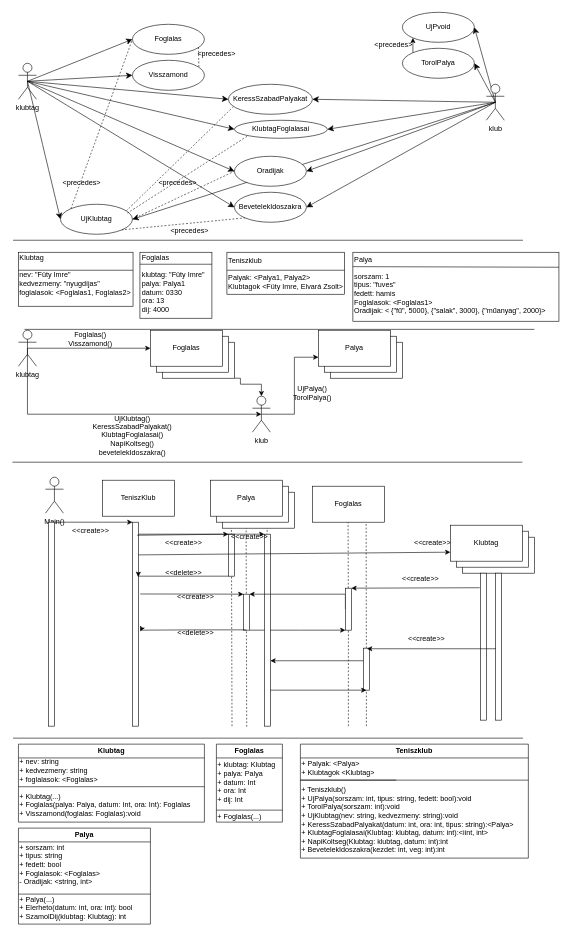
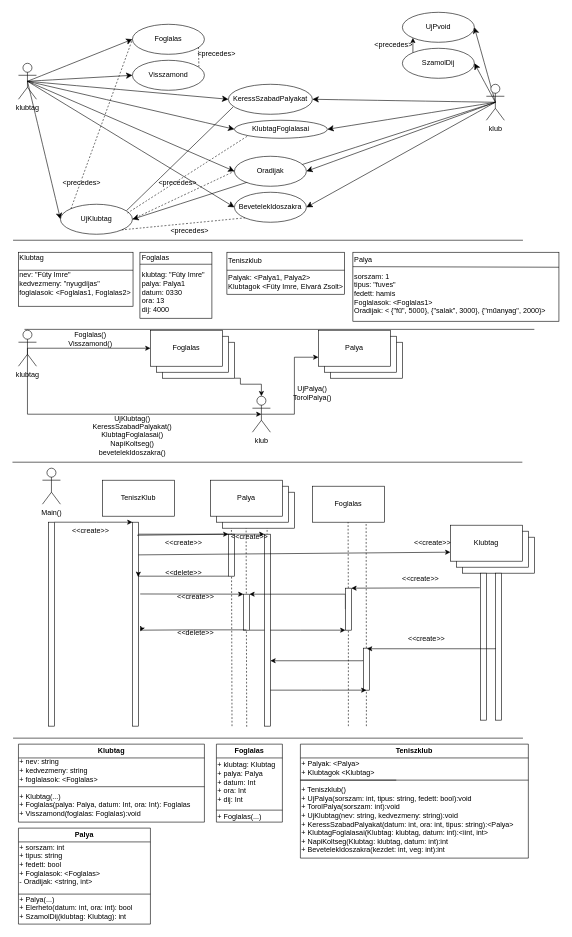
node "TorolPalya": label "TorolPalya" -> "SzamolDij"
edge "KeressSzabadPalyakat" -- "UjKlubtag": style dashed -> solid
node "Main()": moved (54, 495) -> (51, 486)
